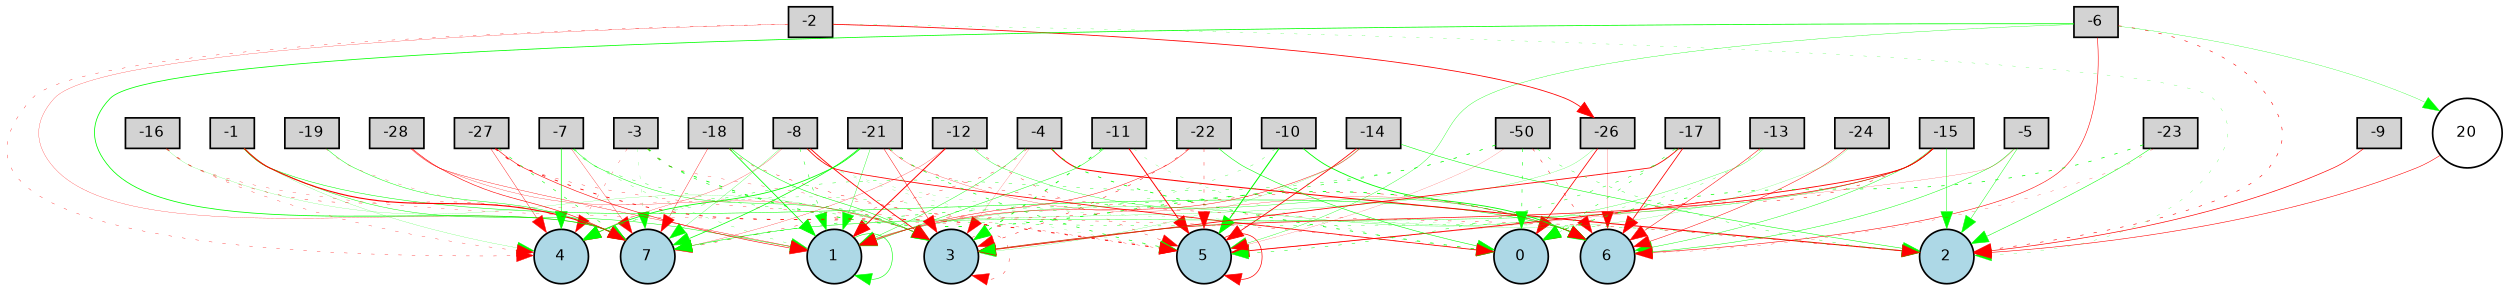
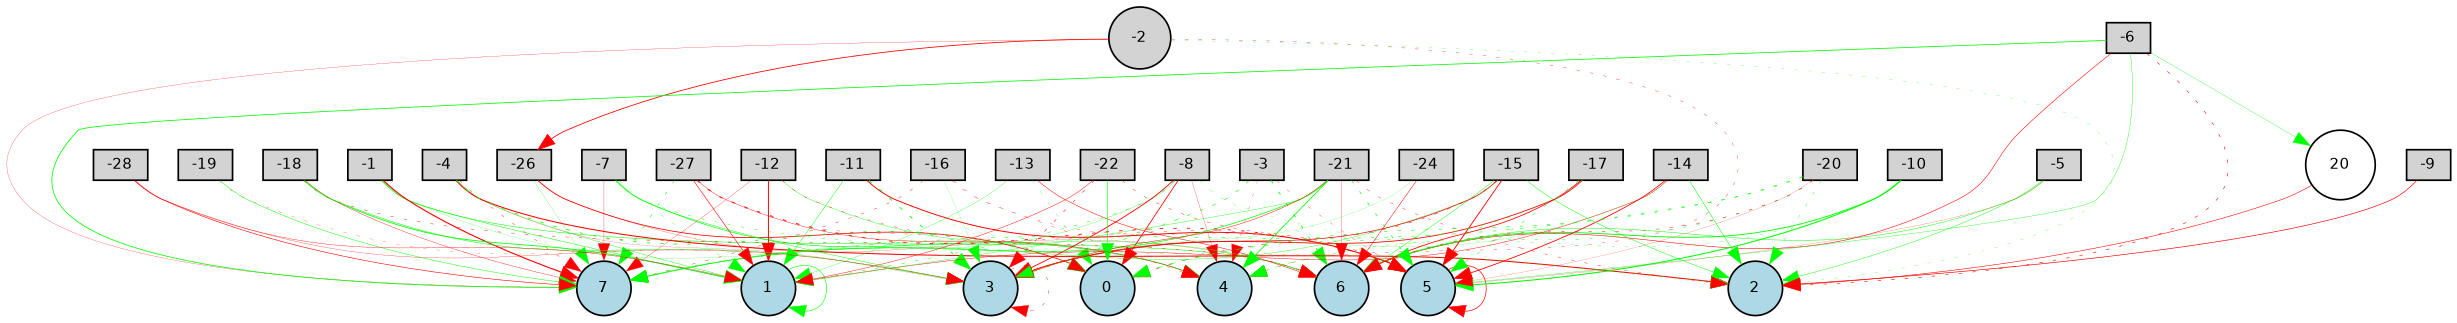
node "-2": shape box -> circle
node "-50": label "-50" -> "-20"
node "-23": removed
